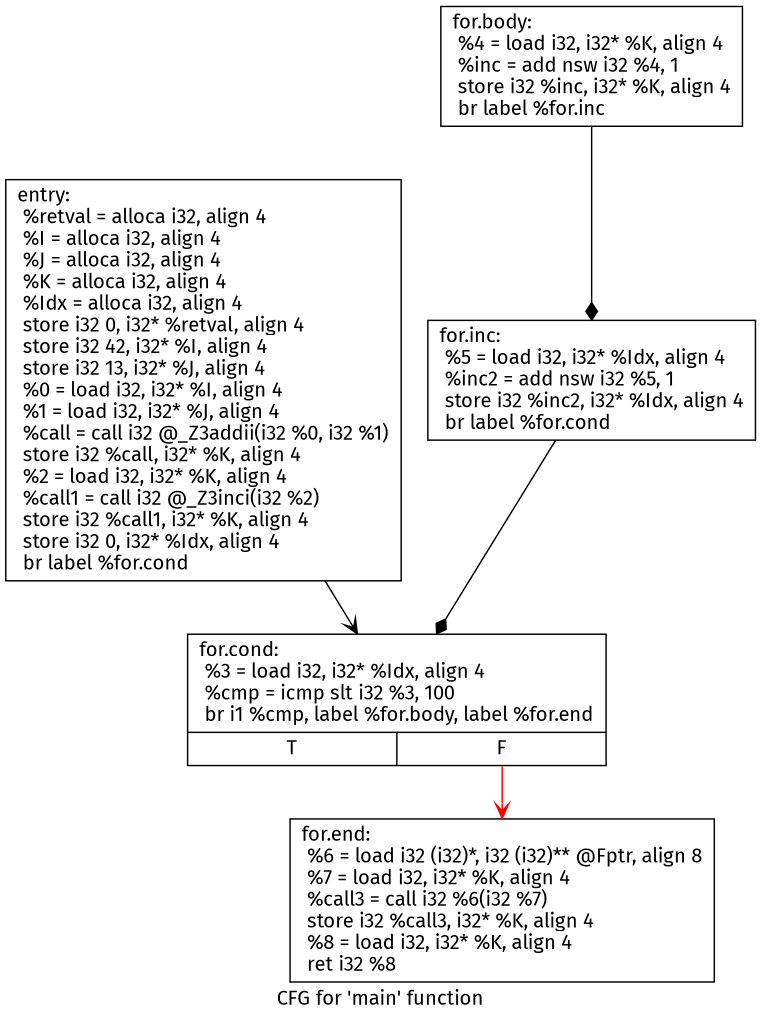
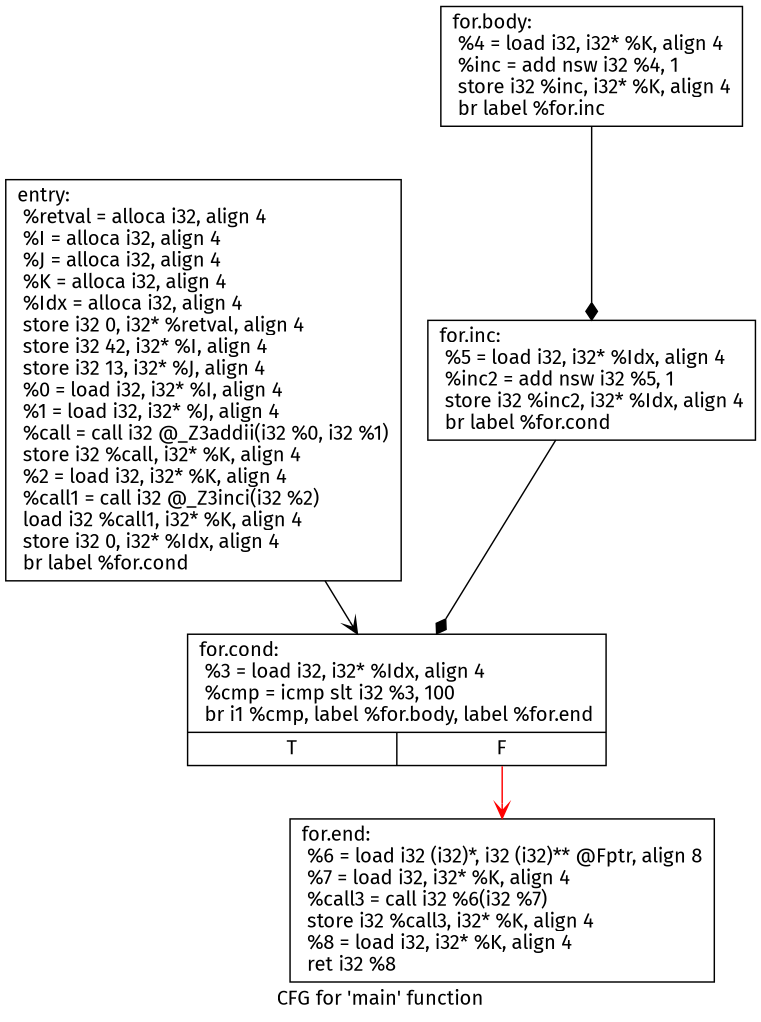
node "entry:": text "store i32 %call1, i32* %K, align 4" -> "load i32 %call1, i32* %K, align 4"
